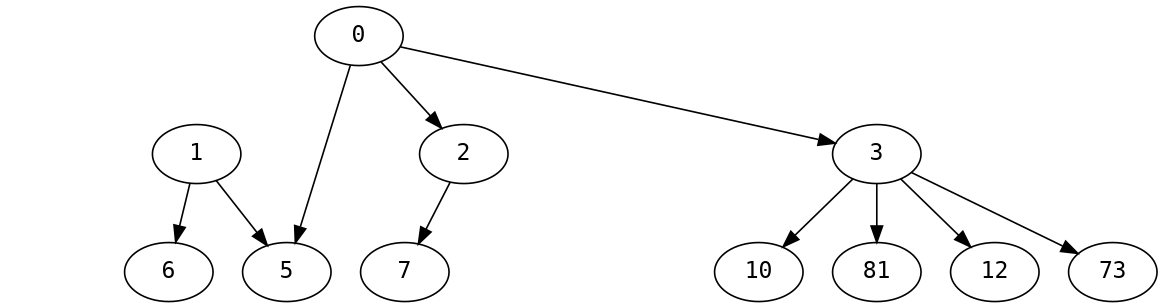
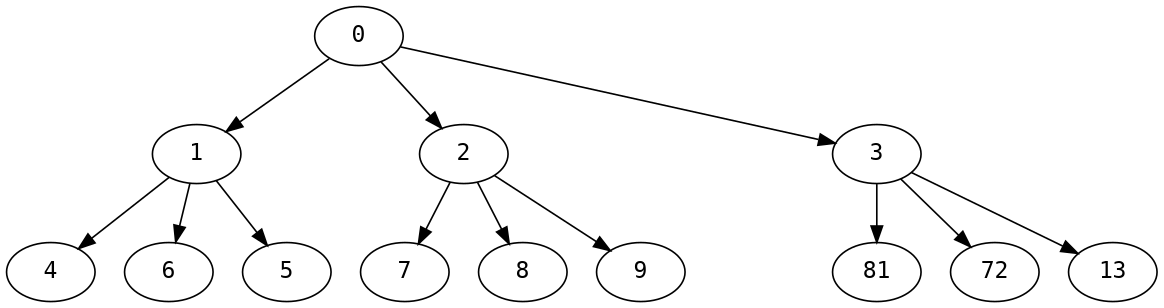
edge "0" -> "5": now "0" -> "1"
node "4": added
node "8": added
node "9": added
node "10": removed
node "12": label "12" -> "72"
node "73": label "73" -> "13"
